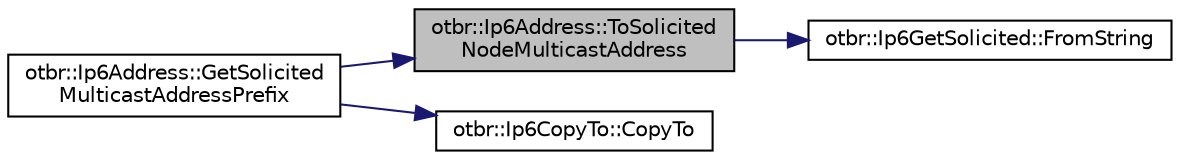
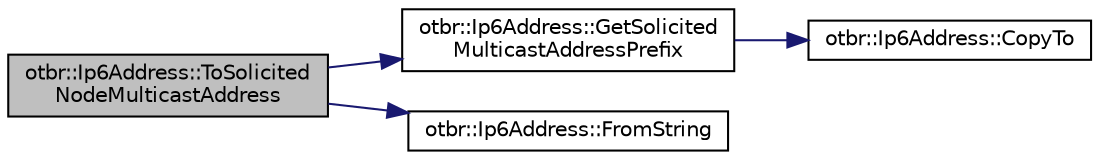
node "otbr::Ip6GetSolicited::FromString": label "otbr::Ip6GetSolicited::FromString" -> "otbr::Ip6Address::FromString"
edge "otbr::Ip6Address::GetSolicited MulticastAddressPrefix" -> "otbr::Ip6Address::ToSolicited NodeMulticastAddress": reversed
node "otbr::Ip6CopyTo::CopyTo": label "otbr::Ip6CopyTo::CopyTo" -> "otbr::Ip6Address::CopyTo"
